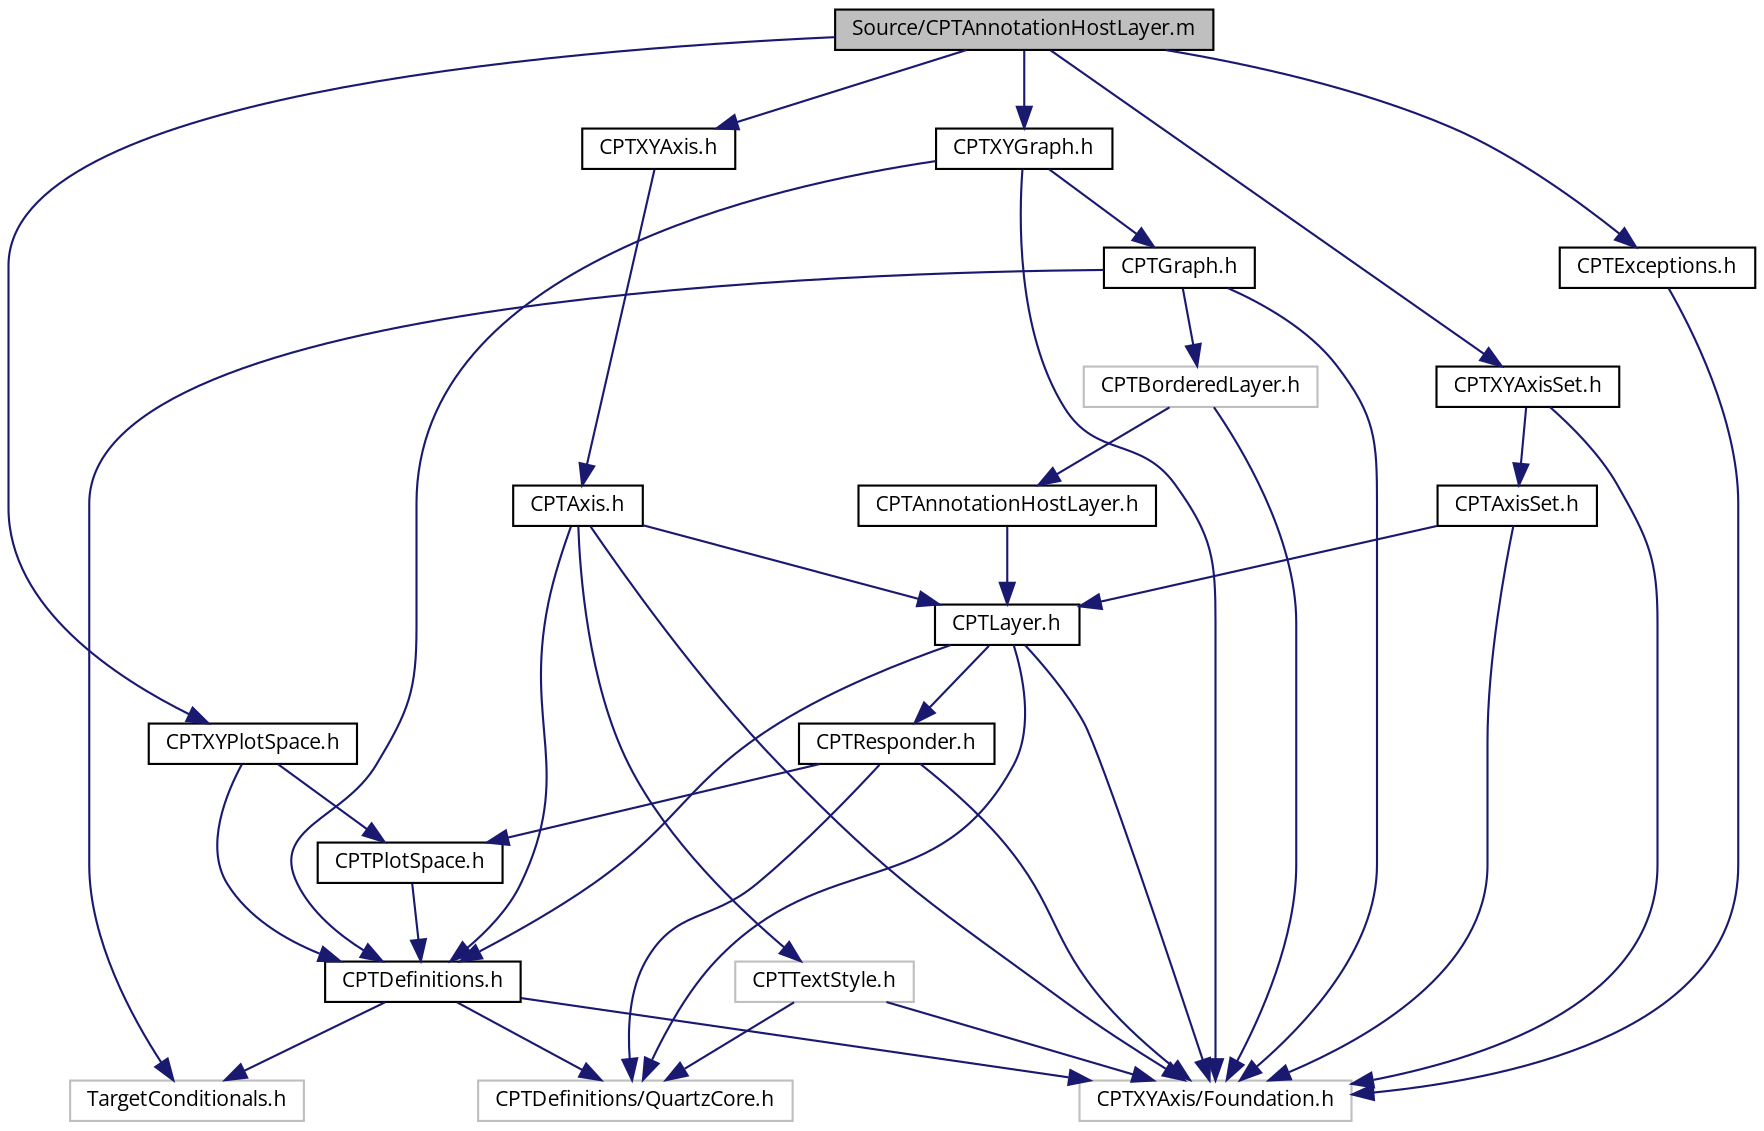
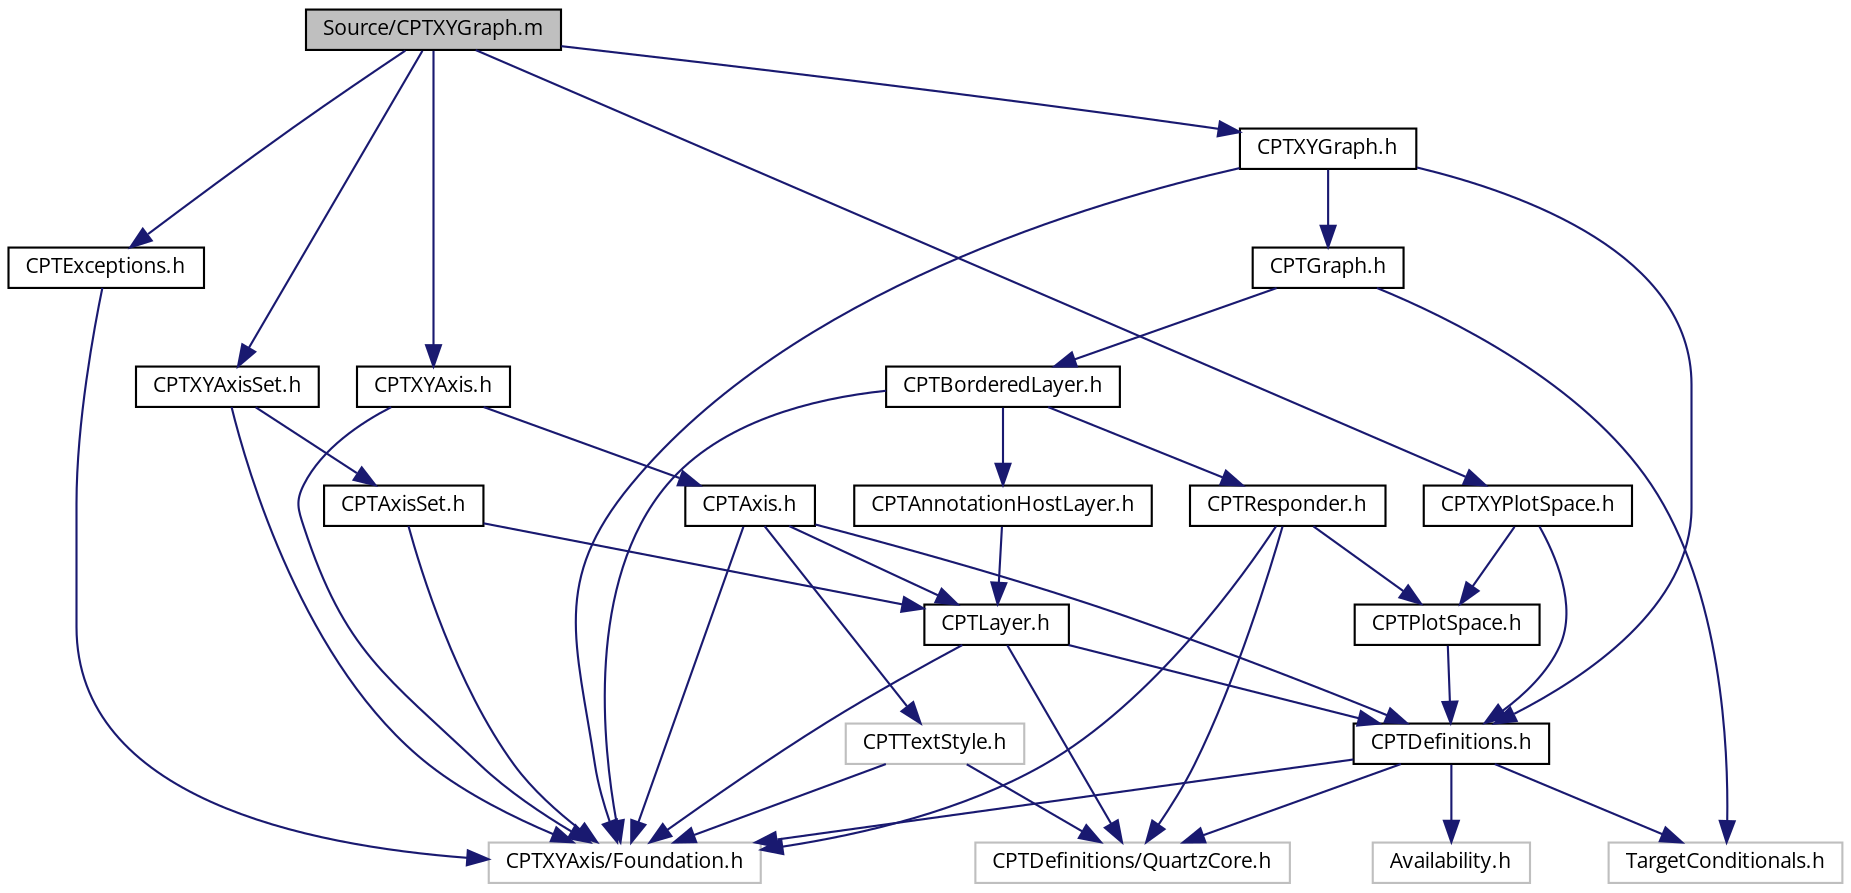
node "Source/CPTAnnotationHostLayer.m": label "Source/CPTAnnotationHostLayer.m" -> "Source/CPTXYGraph.m"
node "CPTBorderedLayer.h": color grey75 -> black
edge "CPTGraph.h" -> "CPTXYAxis/Foundation.h": now "CPTXYAxis.h" -> "CPTXYAxis/Foundation.h"
edge "CPTLayer.h" -> "CPTResponder.h": now "CPTBorderedLayer.h" -> "CPTResponder.h"
node "Availability.h": added
